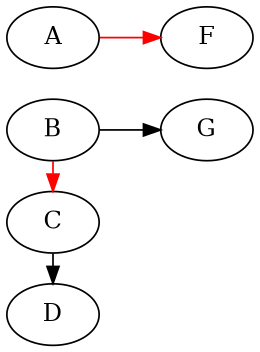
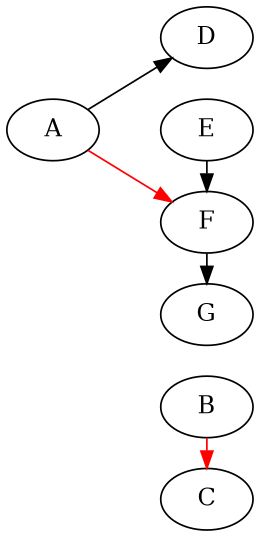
edge "B" -> "G": now "F" -> "G"
node "E": added
edge "C" -> "D": now "A" -> "D"
